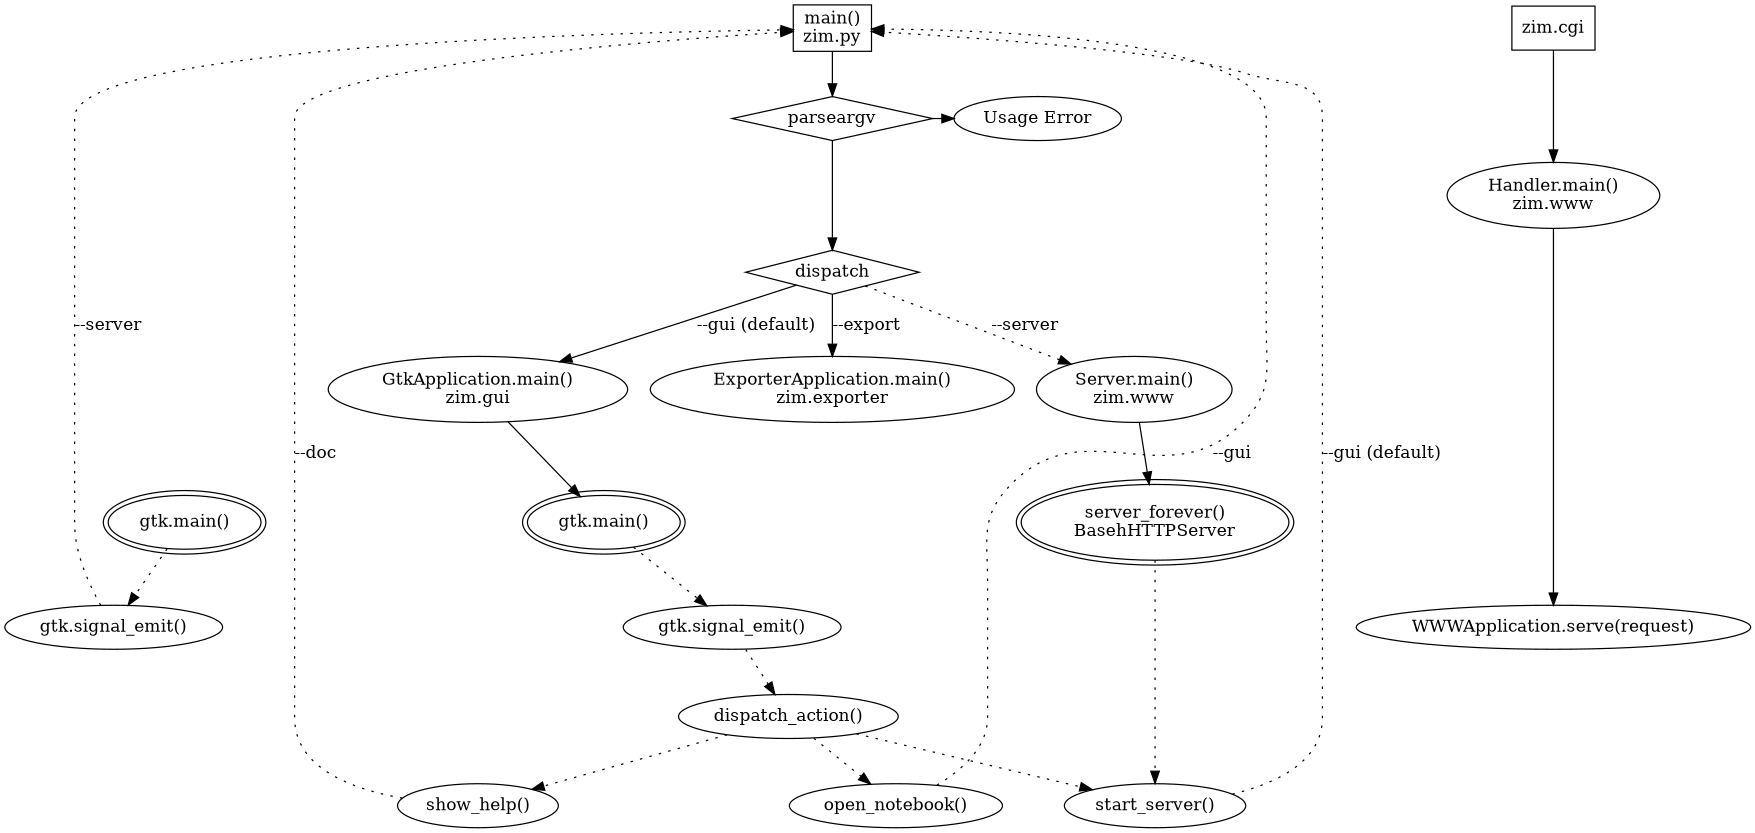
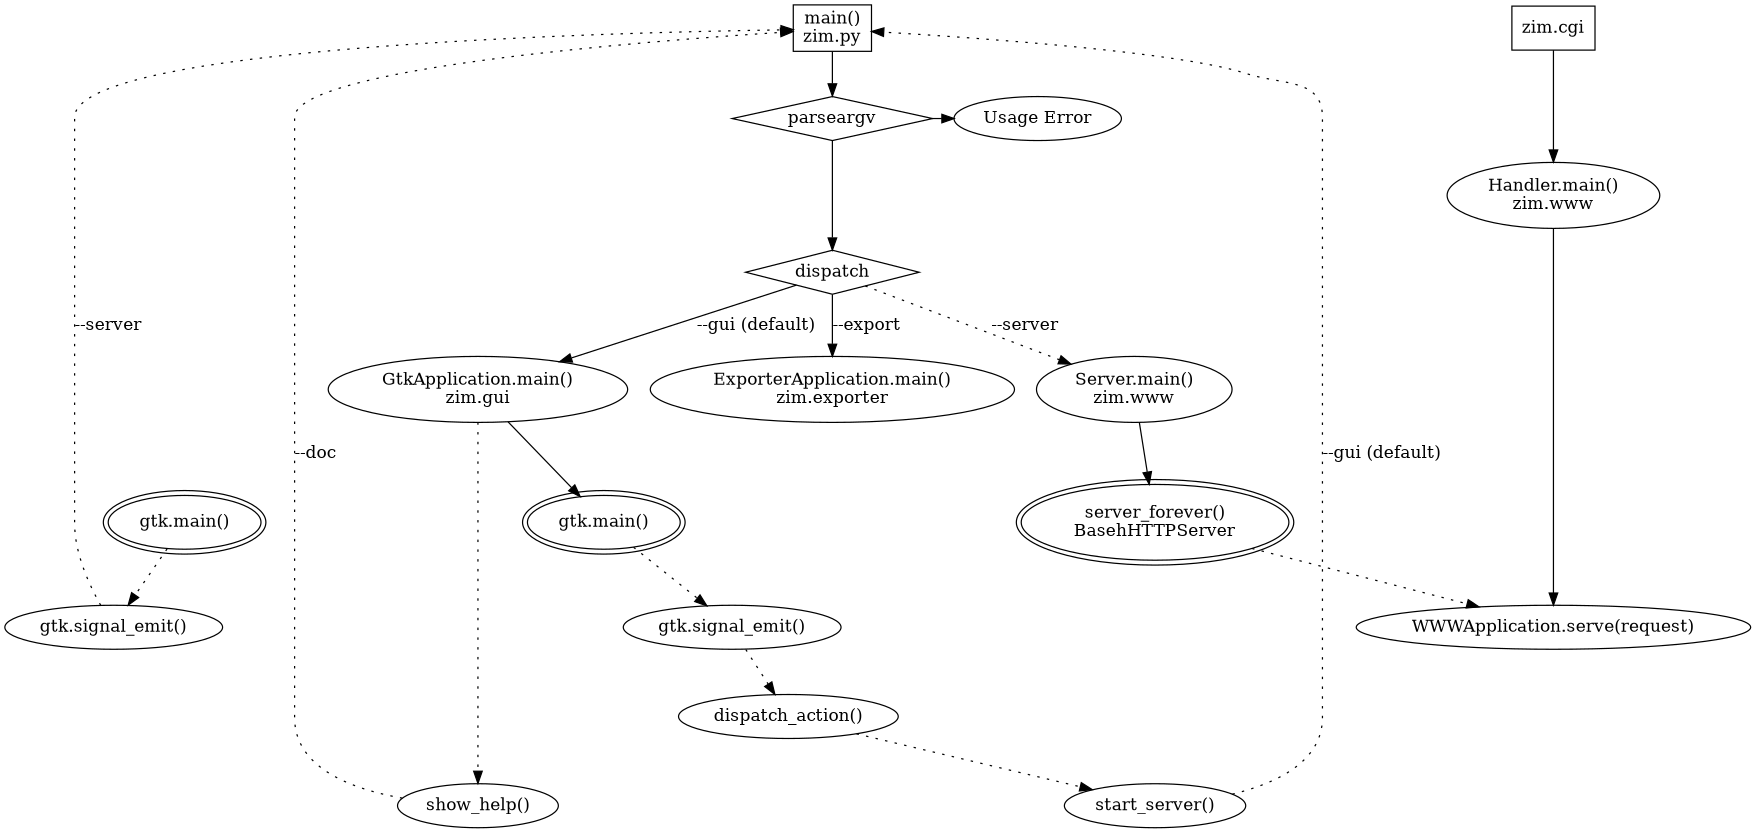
edge "server_forever() BasehHTTPServer" -> "start_server()": now "server_forever() BasehHTTPServer" -> "WWWApplication.serve(request)"
edge "dispatch_action()" -> "show_help()": now "GtkApplication.main() zim.gui" -> "show_help()"
node "open_notebook()": removed
